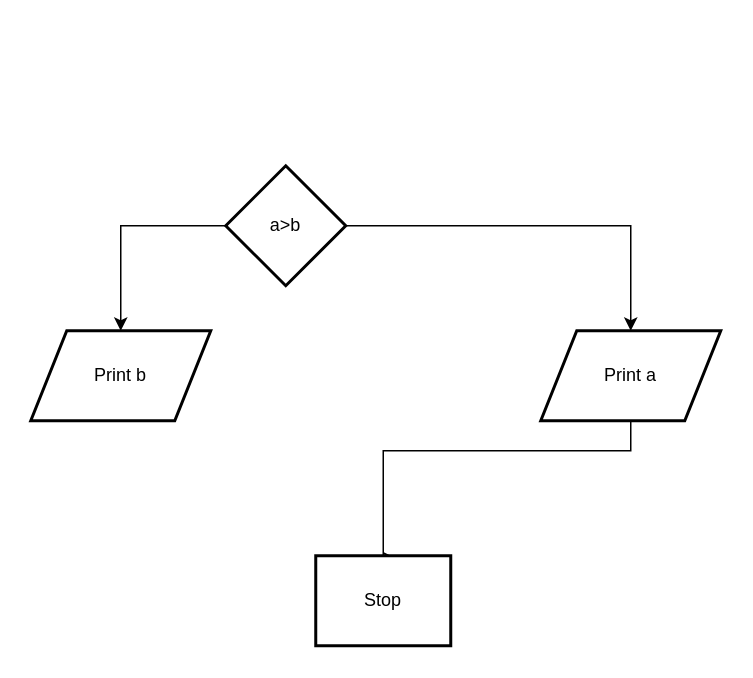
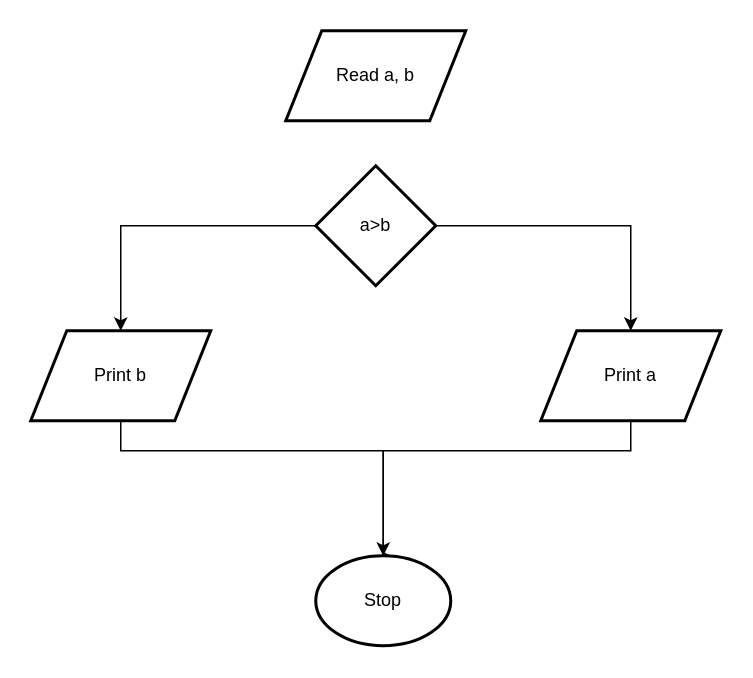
node "Read a, b": added
node "a>b": moved (286, 226) -> (376, 226)
edge "Print b" -> "Stop": added
node "Stop": shape rectangle -> ellipse
